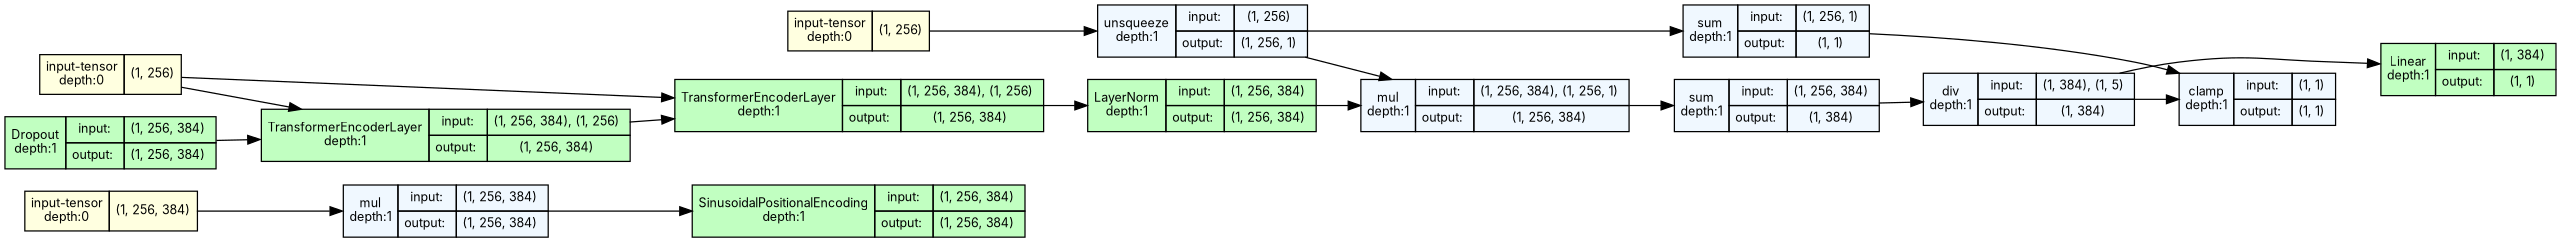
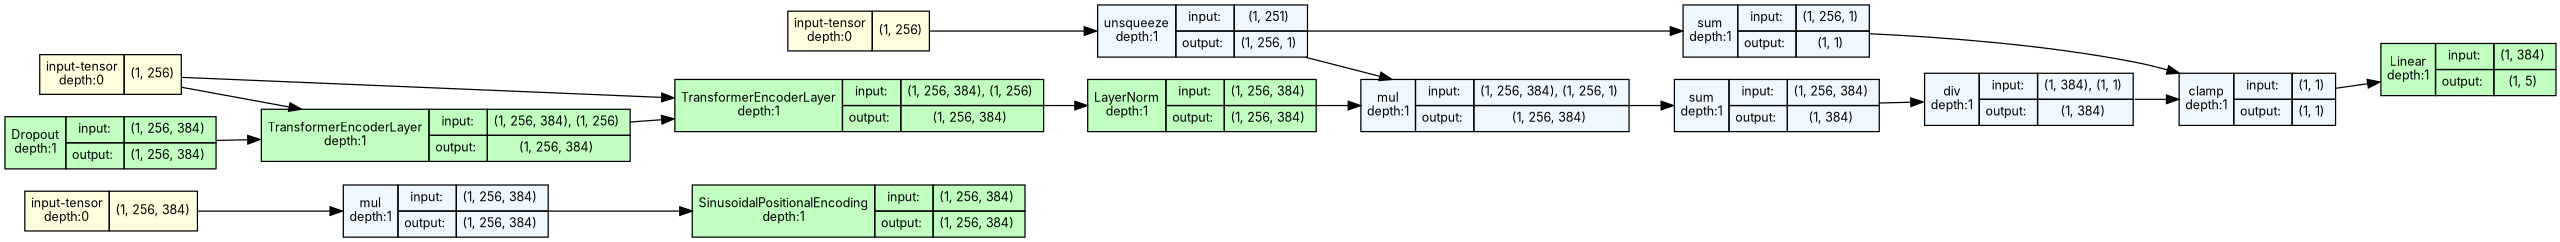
node "unsqueeze": text "(1, 256)" -> "(1, 251)"
edge "div" -> "Linear": now "clamp" -> "Linear"
node "Linear": text "(1, 1)" -> "(1, 5)"
node "div": text "(1, 384), (1, 5)" -> "(1, 384), (1, 1)"
